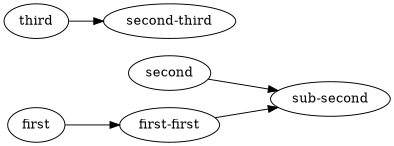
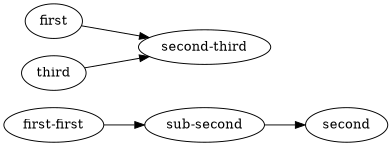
edge "second" -> "sub-second": reversed
edge "first" -> "first-first": now "first" -> "second-third"
